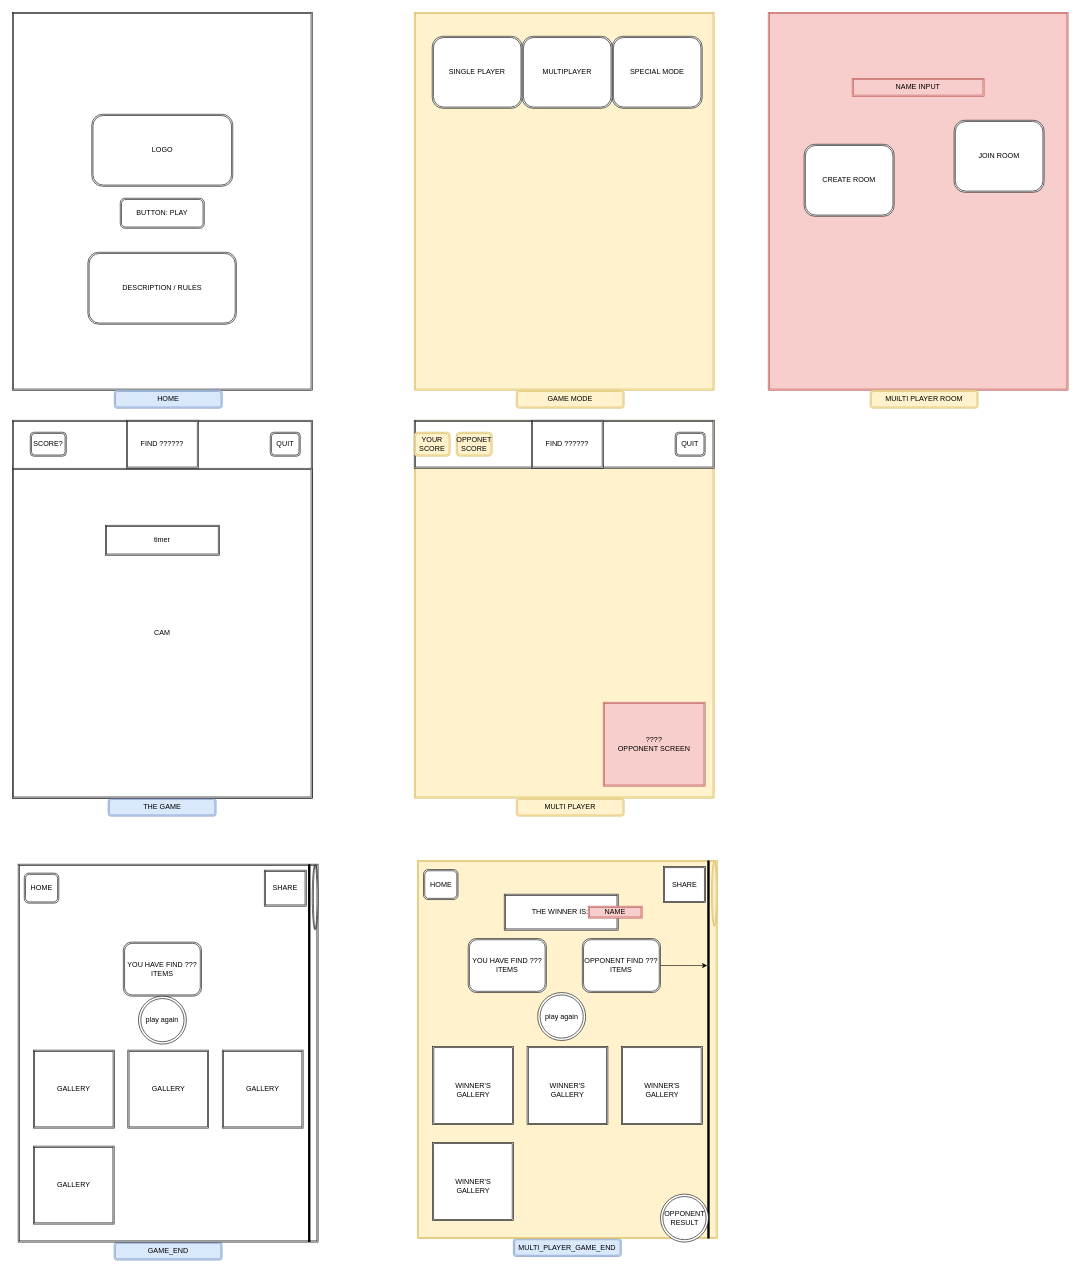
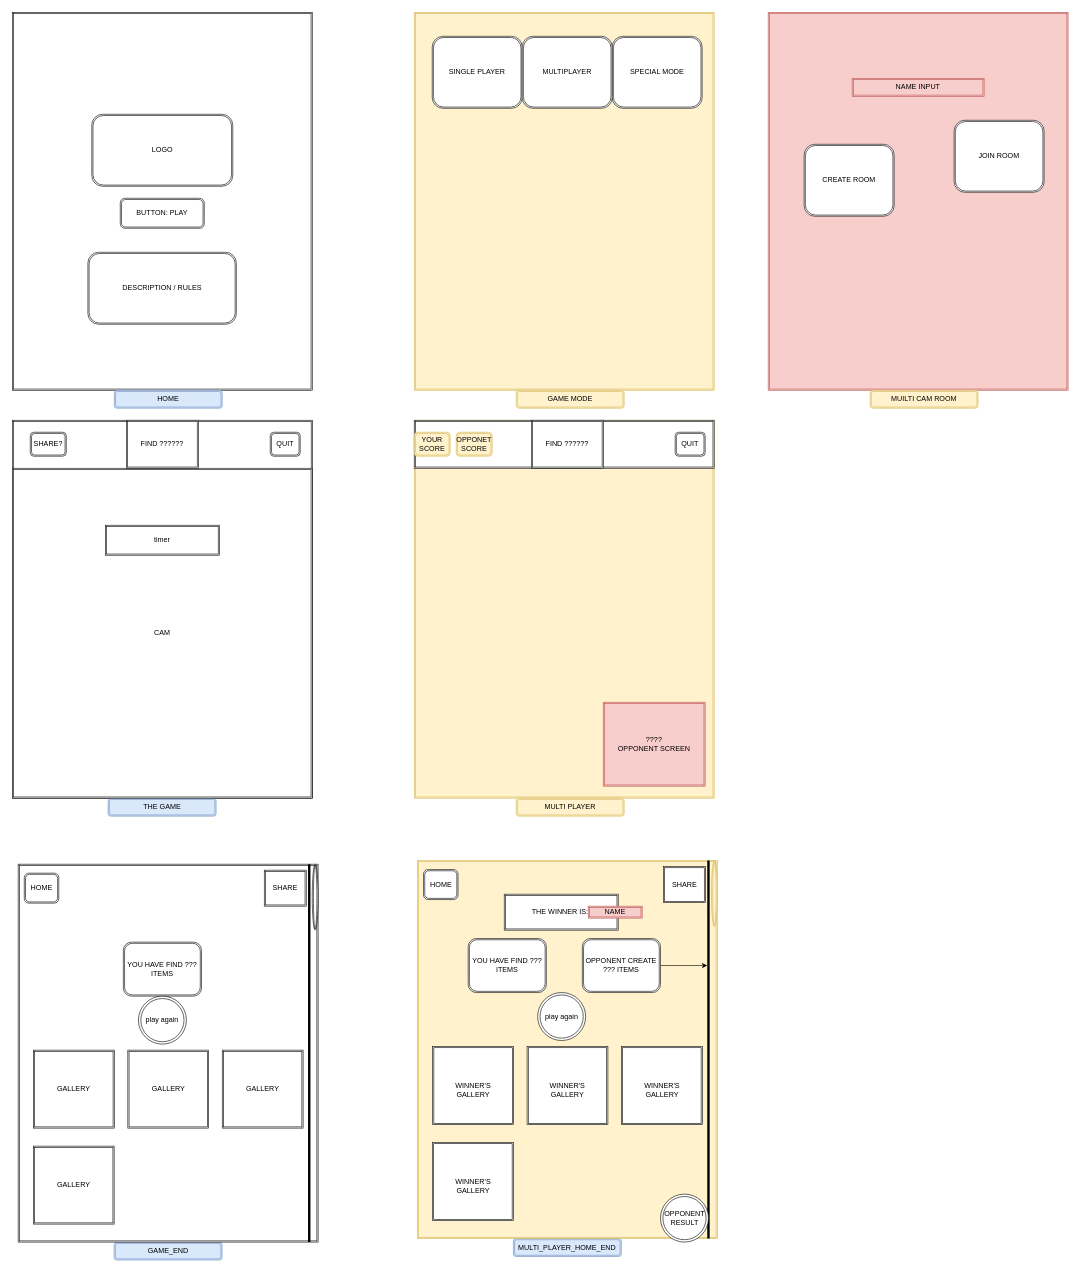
node "MUILTI PLAYER ROOM": label "MUILTI PLAYER ROOM" -> "MUILTI CAM ROOM"
node "SCORE?": label "SCORE?" -> "SHARE?"
node "OPPONENT FIND ??? ITEMS": label "OPPONENT FIND ??? ITEMS" -> "OPPONENT CREATE ??? ITEMS"
node "MULTI_PLAYER_GAME_END": label "MULTI_PLAYER_GAME_END" -> "MULTI_PLAYER_HOME_END"
